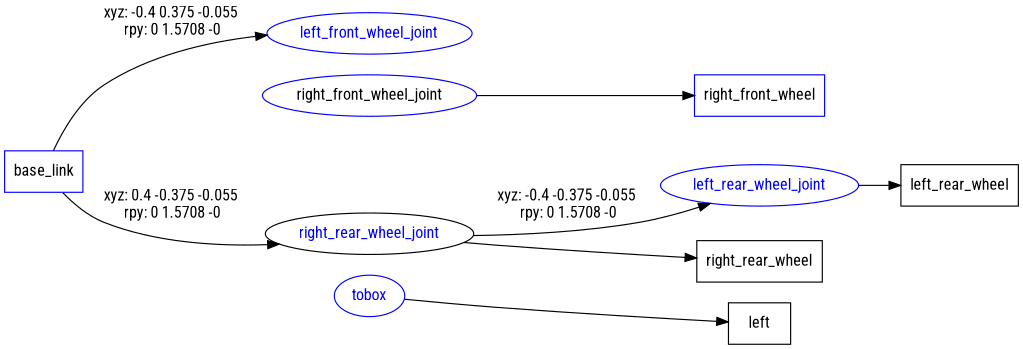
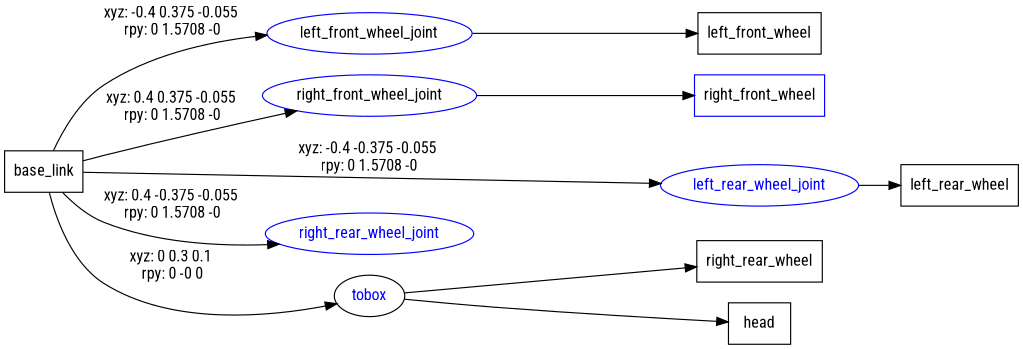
node "left_front_wheel_joint": fontcolor blue -> black
node "left_front_wheel": added
edge "base_link" -> "right_front_wheel_joint": added, label "xyz: 0.4 0.375 -0.055 rpy: 0 1.5708 -0"
node "base_link": color blue -> black
edge "right_rear_wheel_joint" -> "left_rear_wheel_joint": now "base_link" -> "left_rear_wheel_joint"
node "right_rear_wheel_joint": color black -> blue
edge "right_rear_wheel_joint" -> "right_rear_wheel": now "tobox" -> "right_rear_wheel"
node "tobox": color blue -> black
edge "base_link" -> "tobox": added, label "xyz: 0 0.3 0.1 rpy: 0 -0 0"
node "left": label "left" -> "head"
